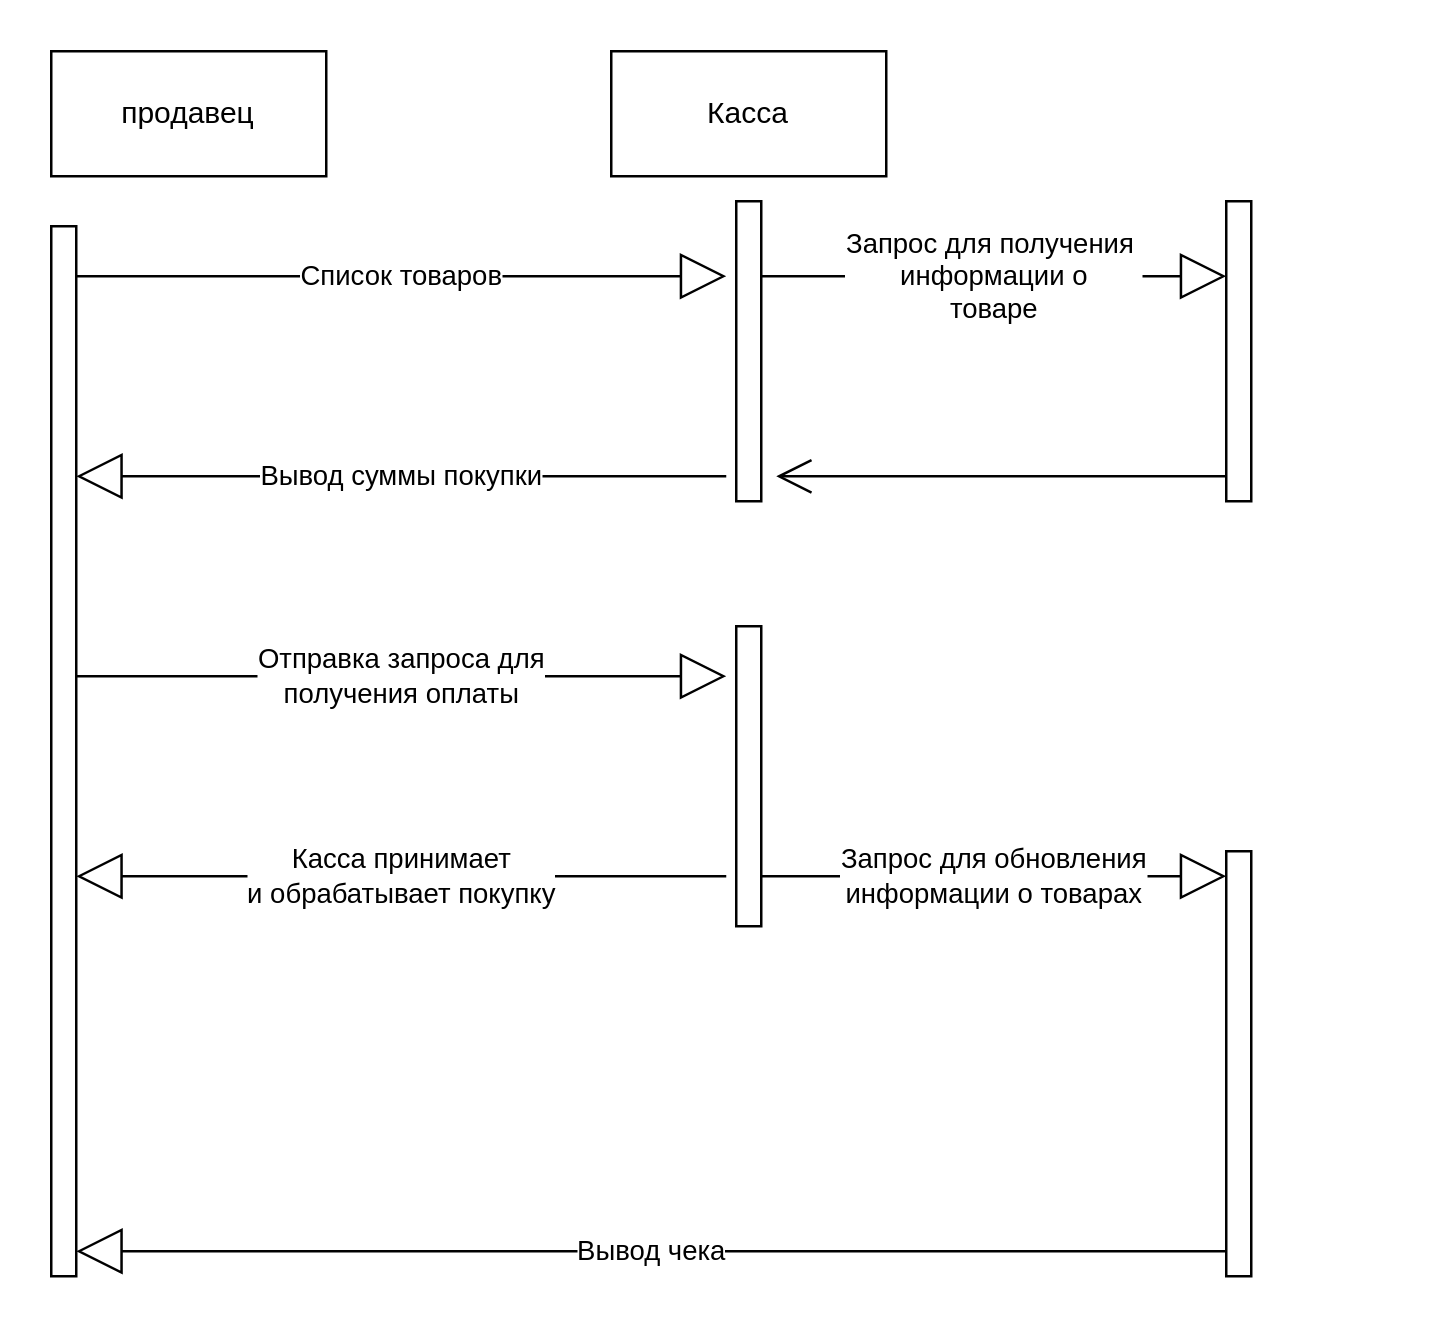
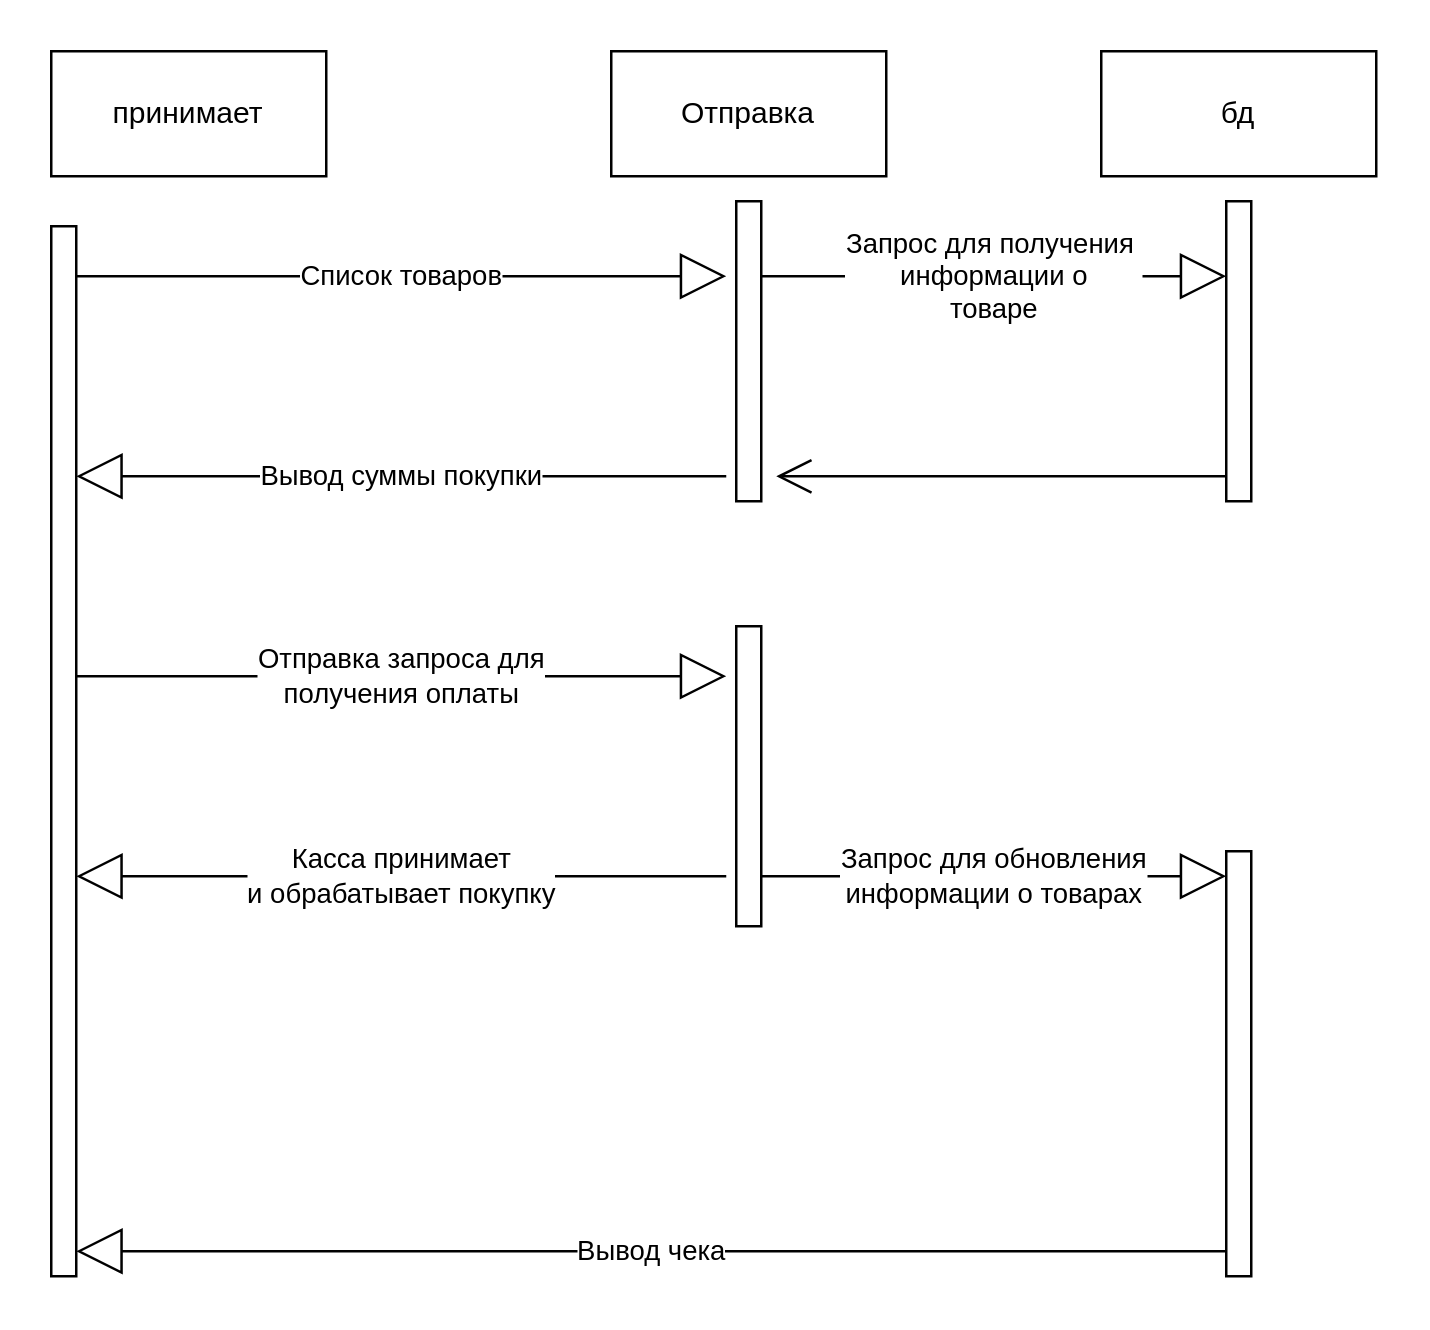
node "продавец": label "продавец" -> "принимает"
node "Касса": label "Касса" -> "Отправка"
node "бд": added
